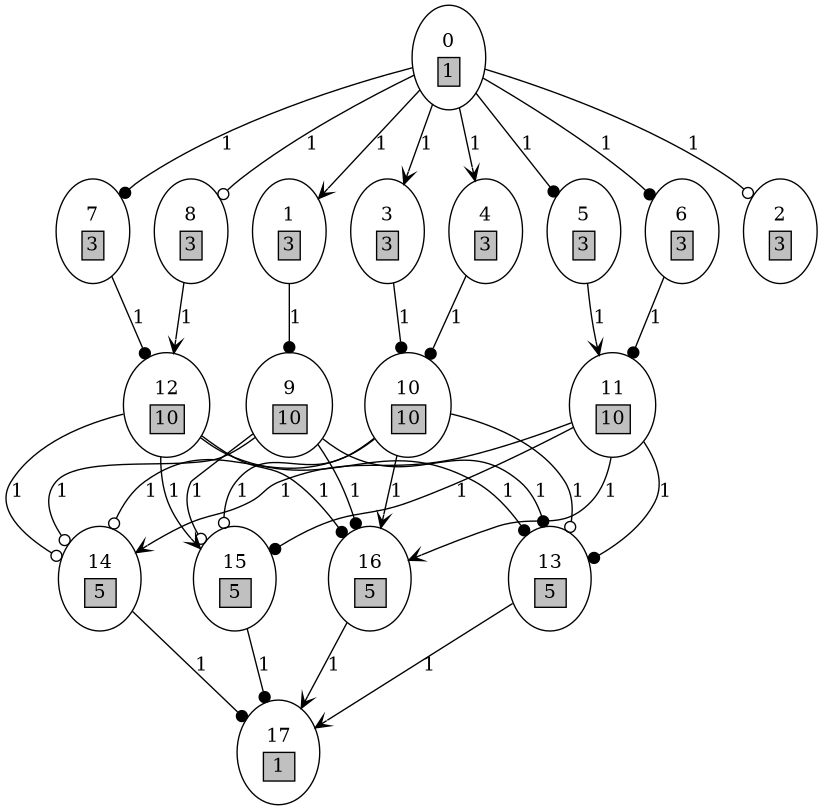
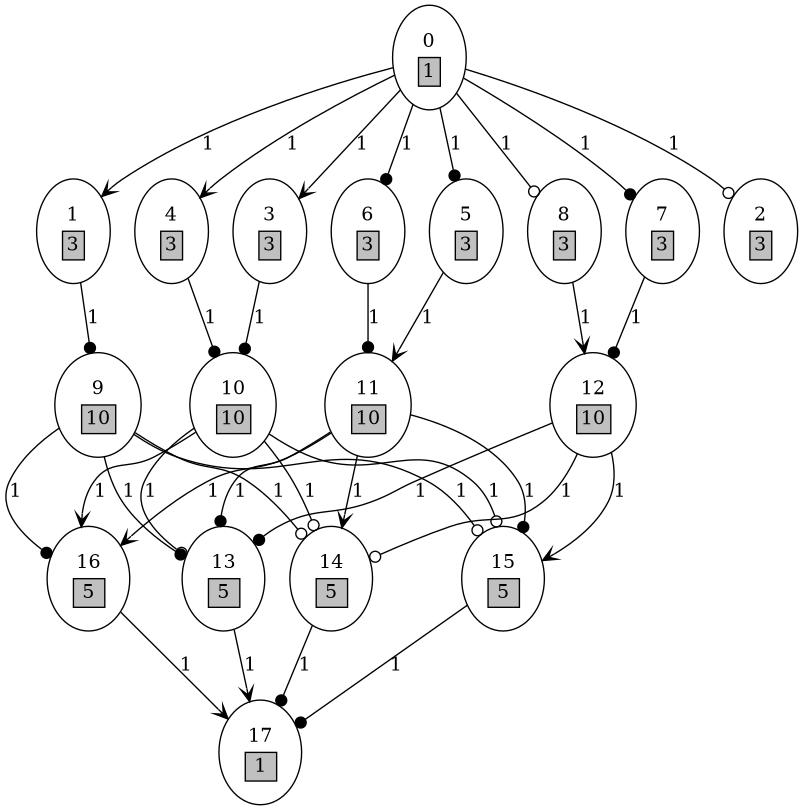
edge "12" -> "16": removed, label "1"
